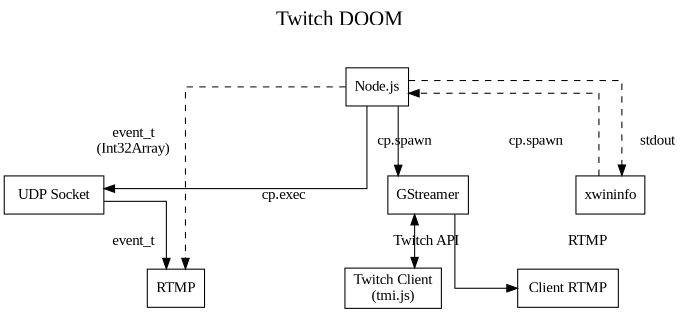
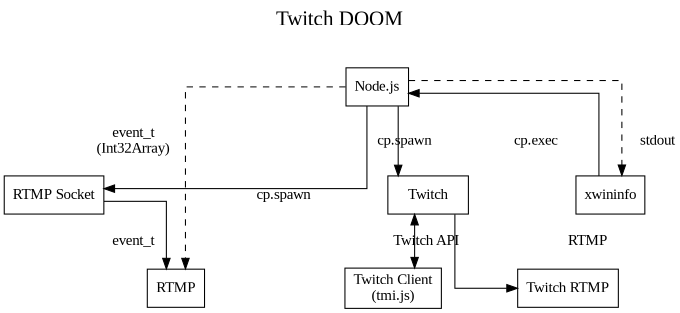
edge "xwininfo" -> "Node.js": style dashed -> solid
edge "Node.js" -> "xwininfo": label "cp.spawn" -> "cp.exec"
node "UDP Socket": label "UDP Socket" -> "RTMP Socket"
edge "Node.js" -> "RTMP": label "cp.exec" -> "cp.spawn"
node "GStreamer": label "GStreamer" -> "Twitch"
node "Client RTMP": label "Client RTMP" -> "Twitch RTMP"
